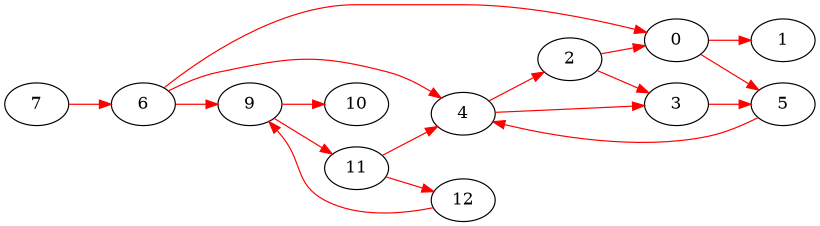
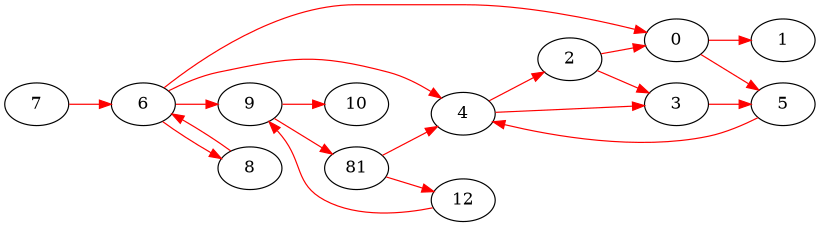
node "8": added
node "11": label "11" -> "81"
